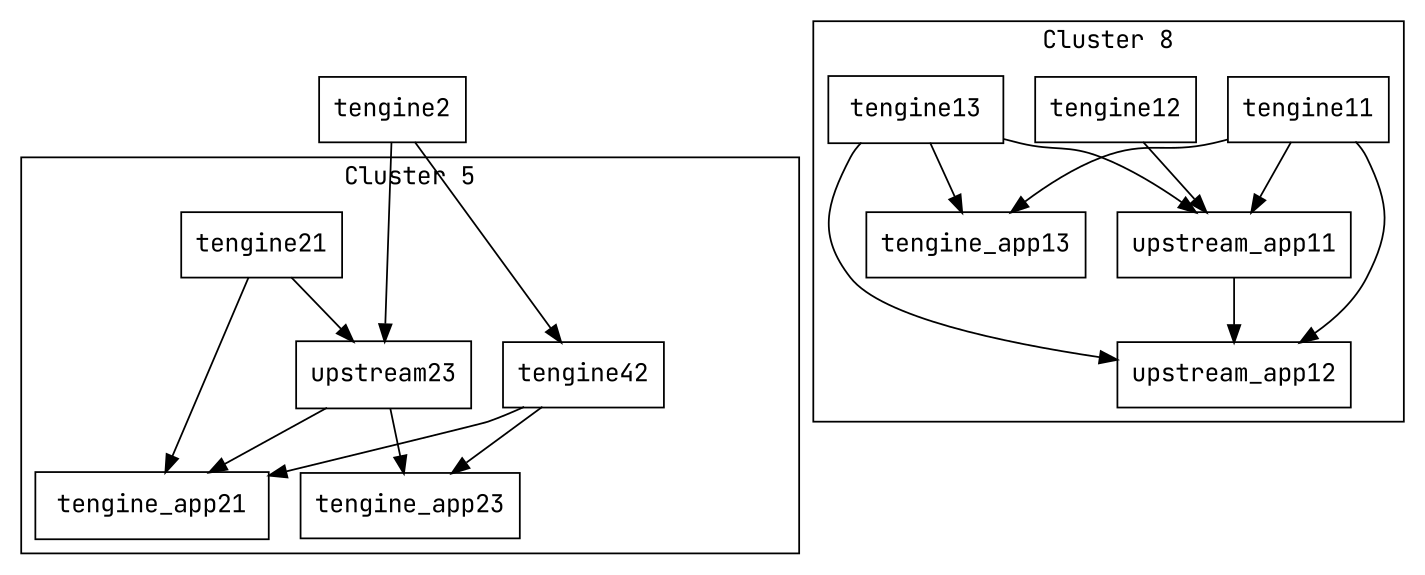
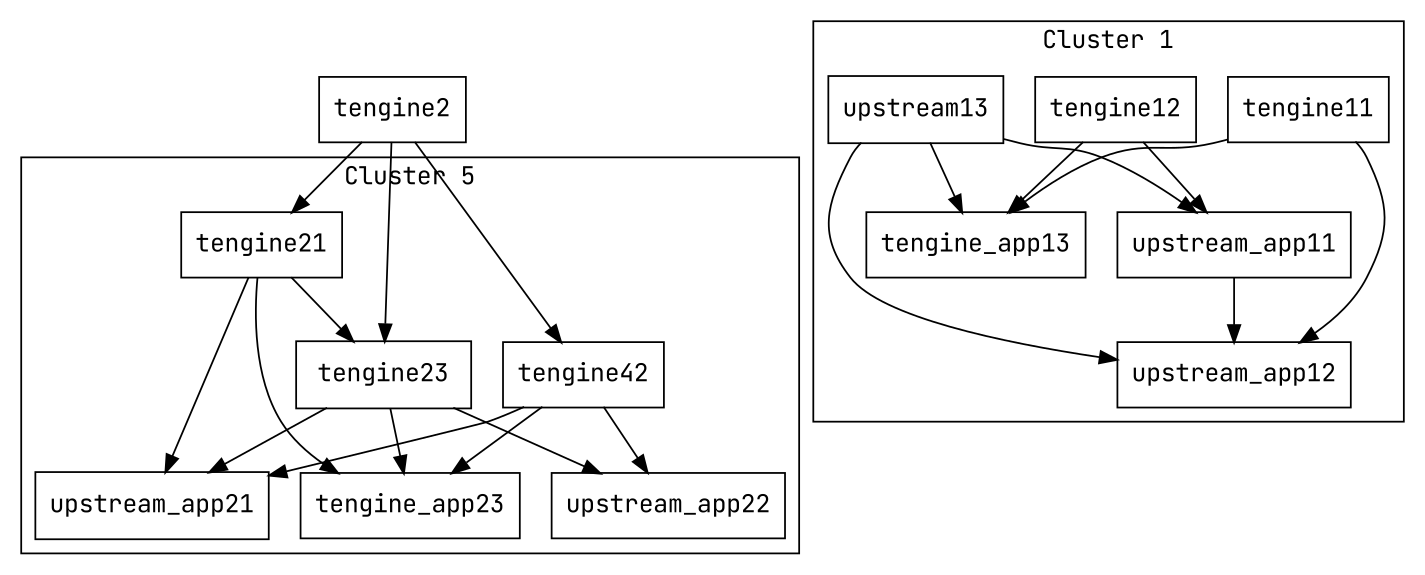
cluster "Cluster 8": label "Cluster 8" -> "Cluster 1"
node "tengine13": label "tengine13" -> "upstream13"
edge "tengine12" -> "tengine_app13": added
edge "tengine11" -> "upstream_app11": removed
edge "tengine2" -> "tengine21": added
node "upstream23": label "upstream23" -> "tengine23"
edge "tengine21" -> "tengine_app23": added
node "tengine_app21": label "tengine_app21" -> "upstream_app21"
node "upstream_app22": added
